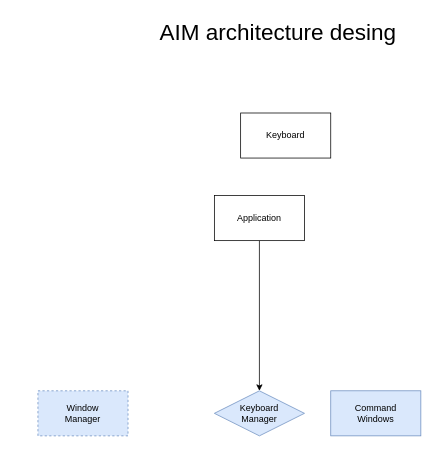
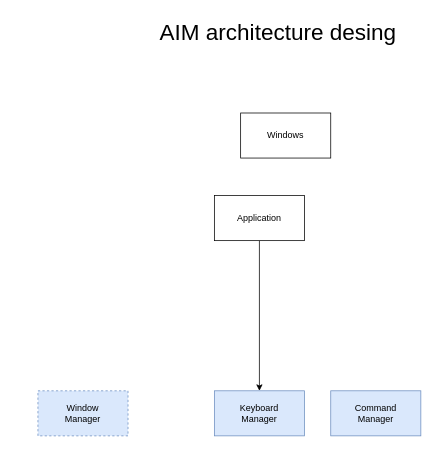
node "Keyboard": label "Keyboard" -> "Windows"
node "Keyboard Manager": shape diamond -> rectangle
node "Command Windows": label "Command Windows" -> "Command Manager"
